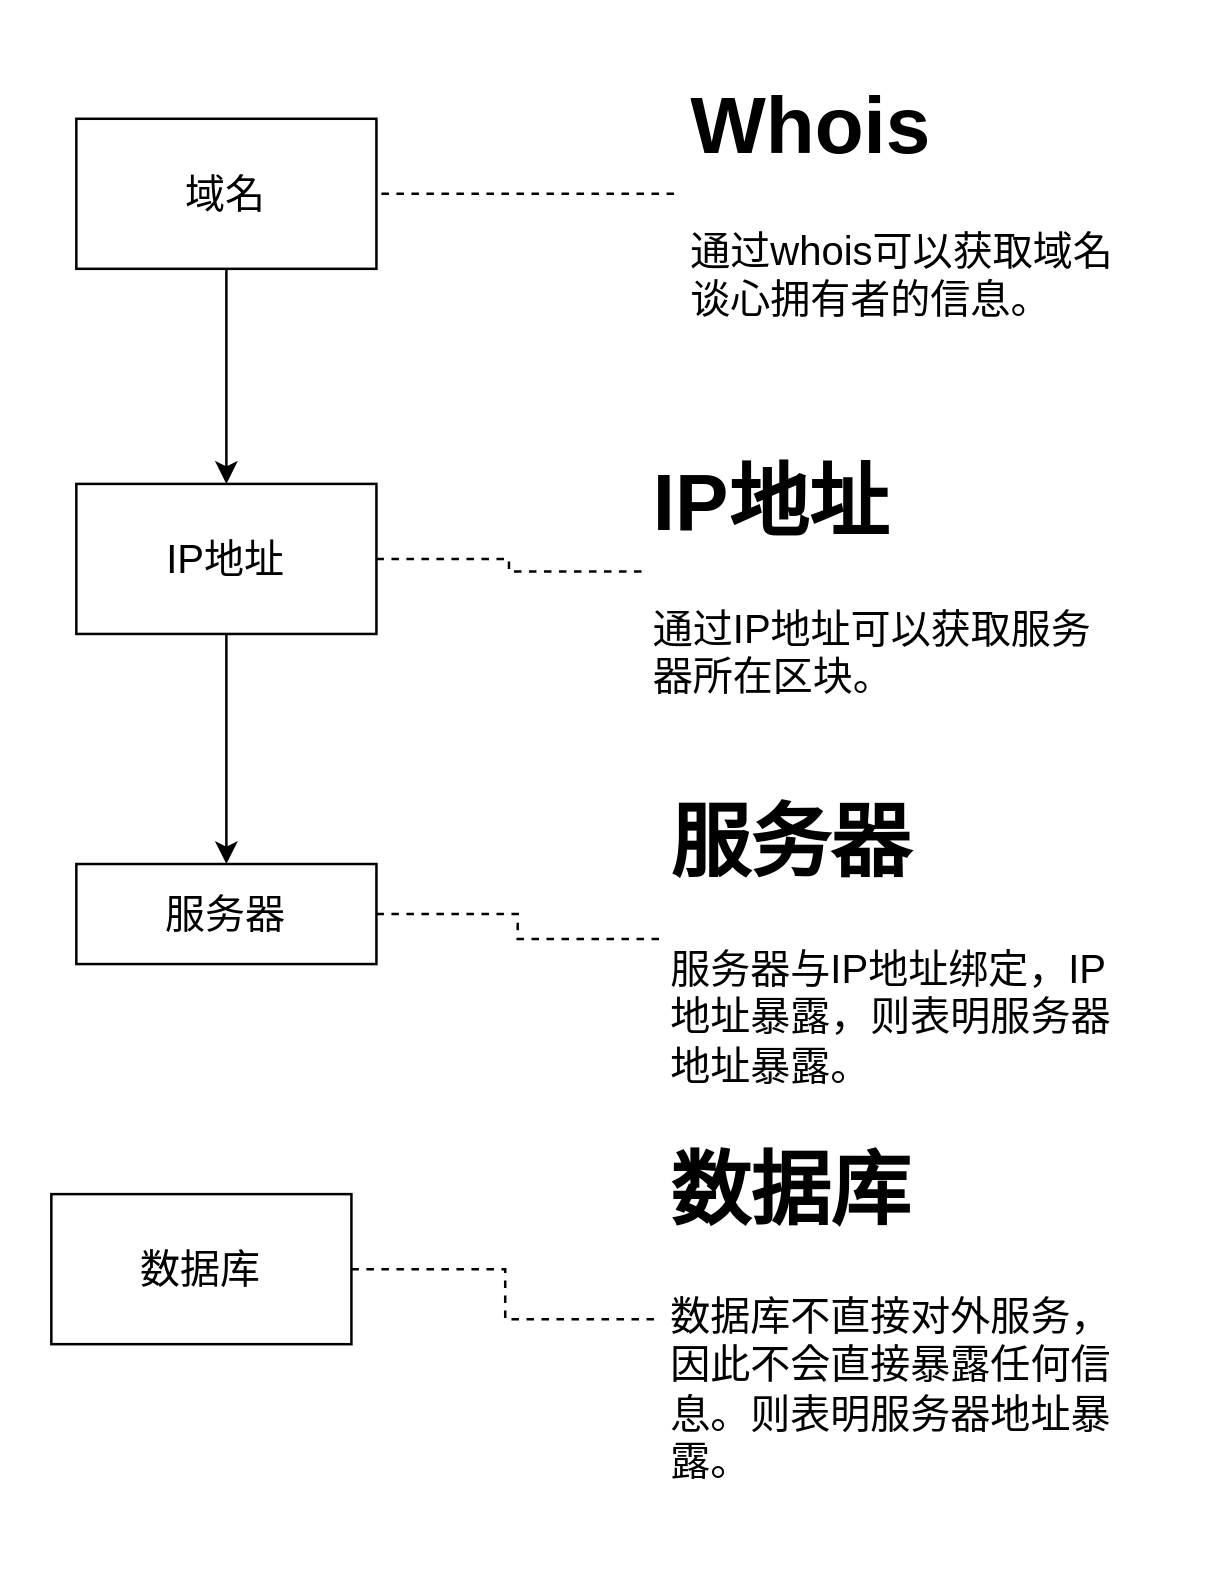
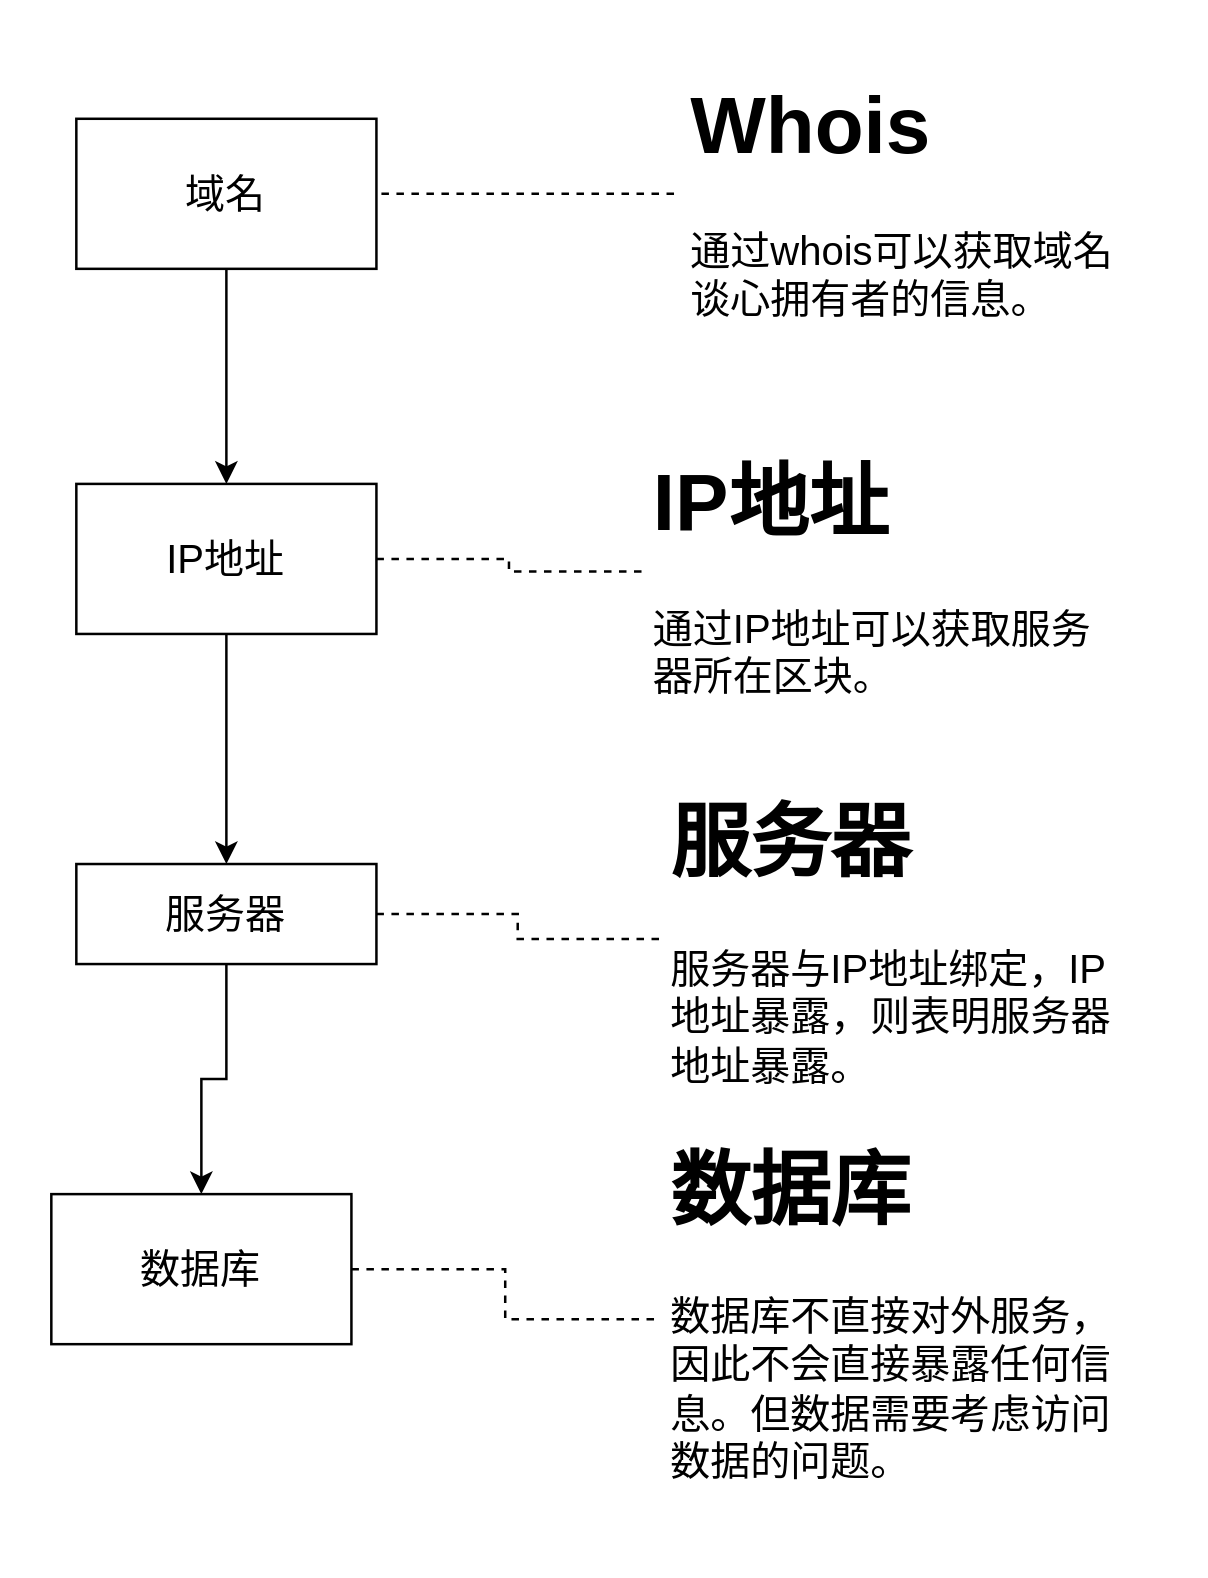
edge "服务器" -> "数据库": added
node "数据库 数据库不直接对外服务，因此不会直接暴露任何信息。则表明服务器地址暴露。": label "数据库 数据库不直接对外服务，因此不会直接暴露任何信息。则表明服务器地址暴露。" -> "数据库 数据库不直接对外服务，因此不会直接暴露任何信息。但数据需要考虑访问数据的问题。"
